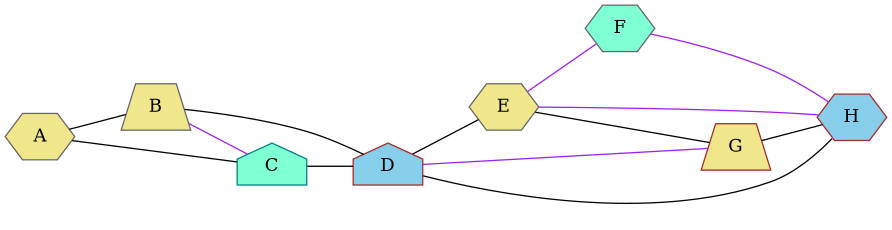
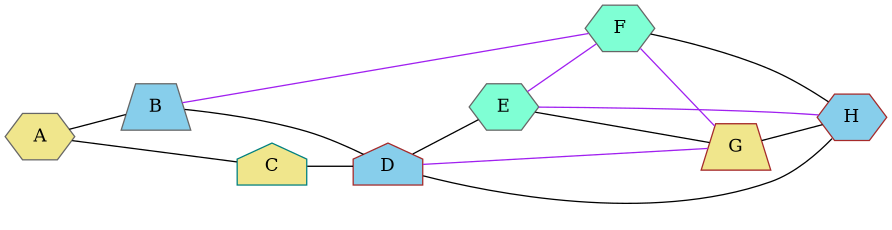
edge "F" -- "H": color purple -> black
edge "F" -- "G": added
node "B": fillcolor khaki -> skyblue
node "E": fillcolor khaki -> aquamarine
edge "B" -- "C": now "B" -- "F"
node "C": fillcolor aquamarine -> khaki
